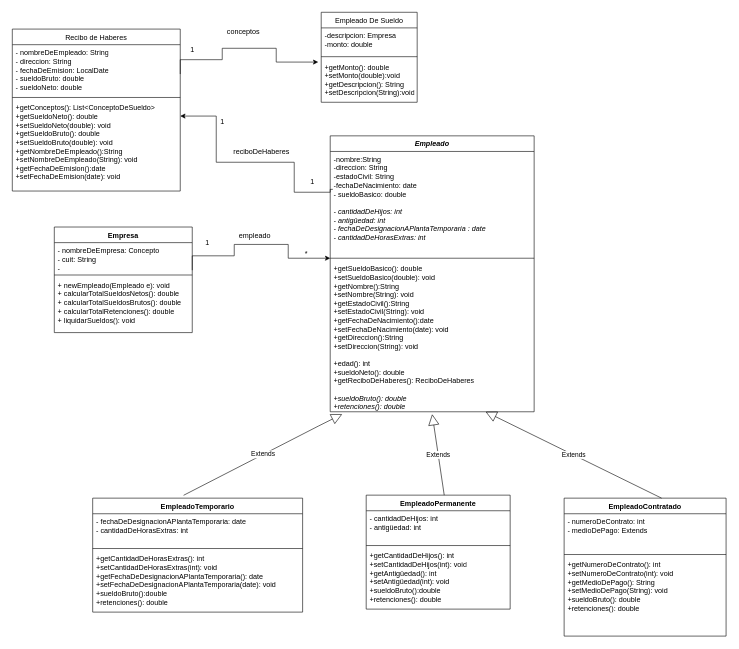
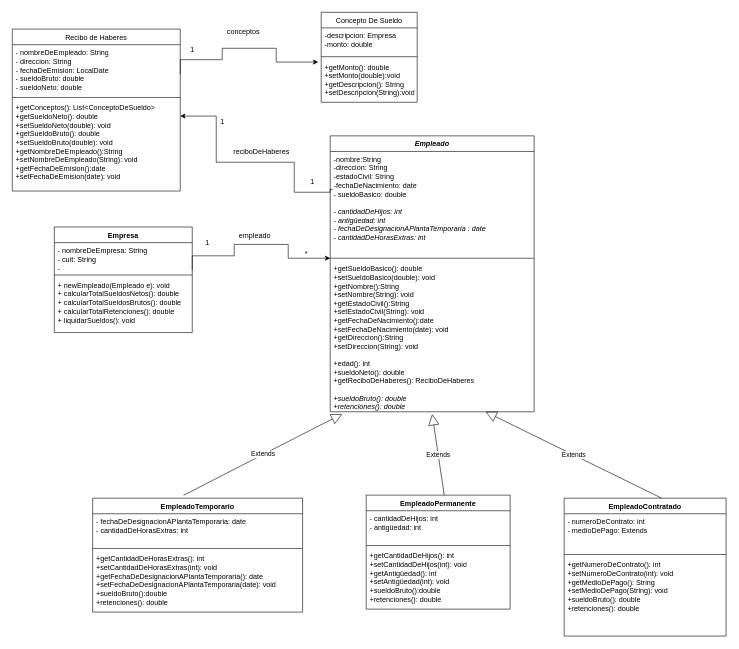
node "Empleado De Sueldo": label "Empleado De Sueldo" -> "Concepto De Sueldo"
node "- nombreDeEmpresa: Concepto - cuit: String -": label "- nombreDeEmpresa: Concepto - cuit: String -" -> "- nombreDeEmpresa: String - cuit: String -"
